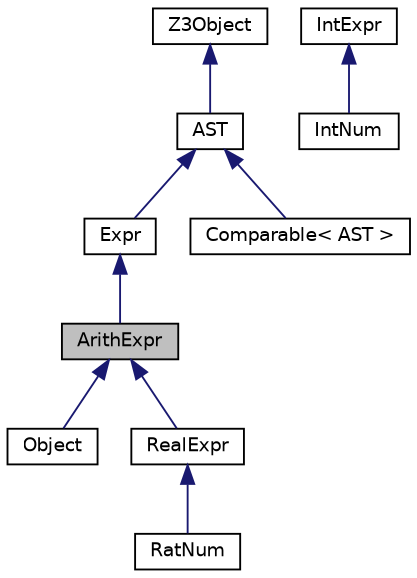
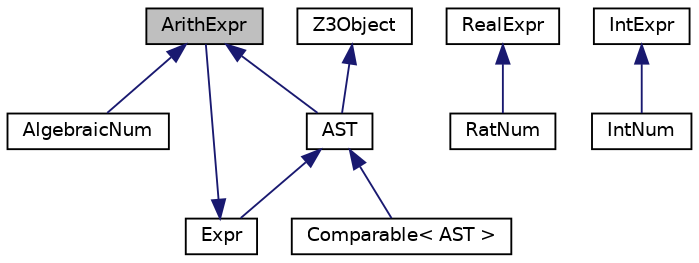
edge "RealExpr" -> "ArithExpr": now "AST" -> "ArithExpr"
node "Object": label "Object" -> "AlgebraicNum"
